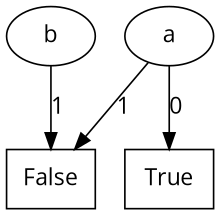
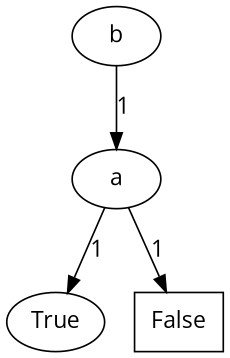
edge "b" -> "False": now "b" -> "a"
edge "a" -> "True": label "0" -> "1"
node "True": shape box -> ellipse
